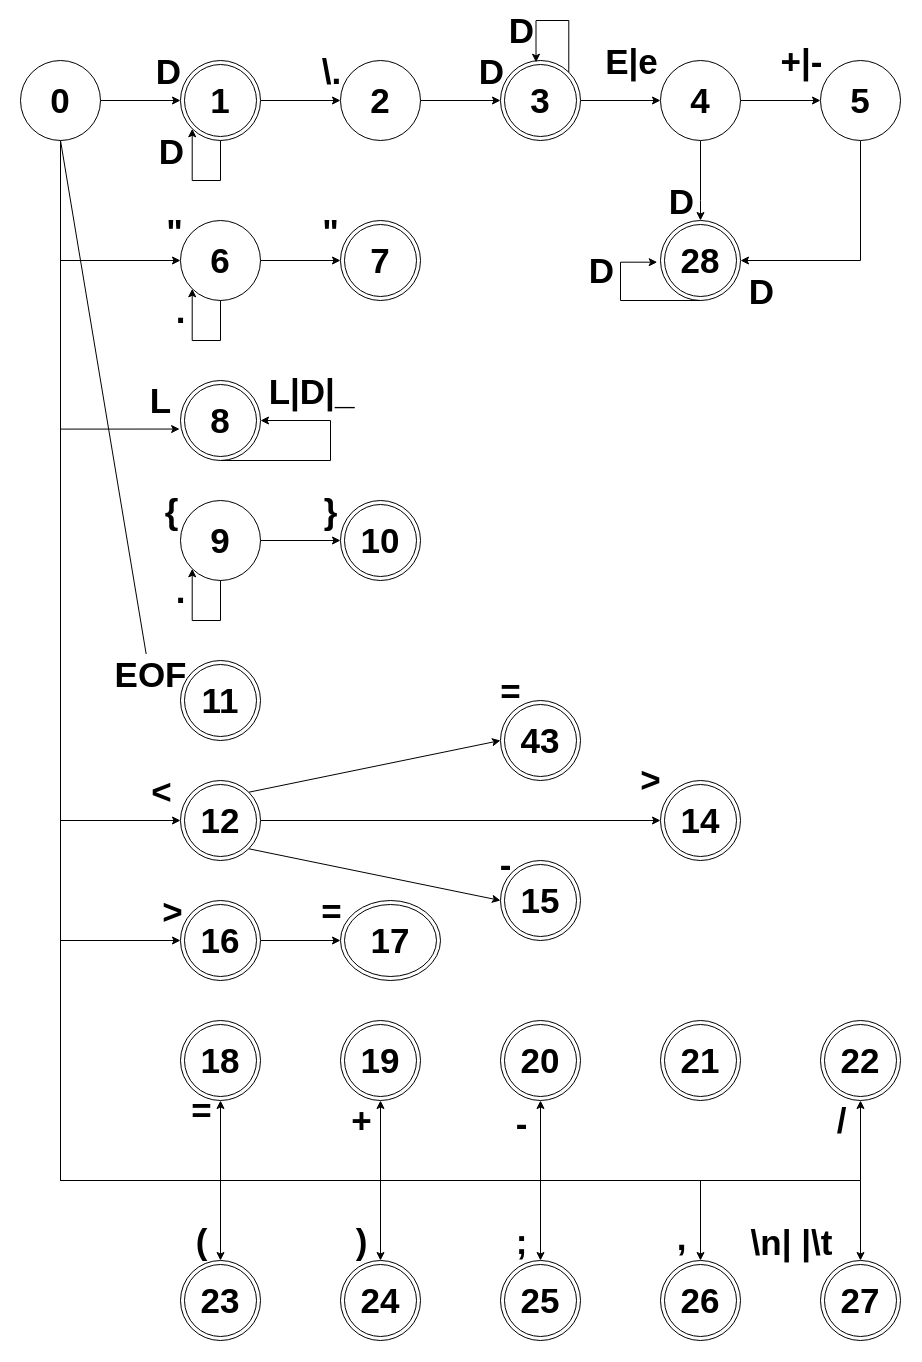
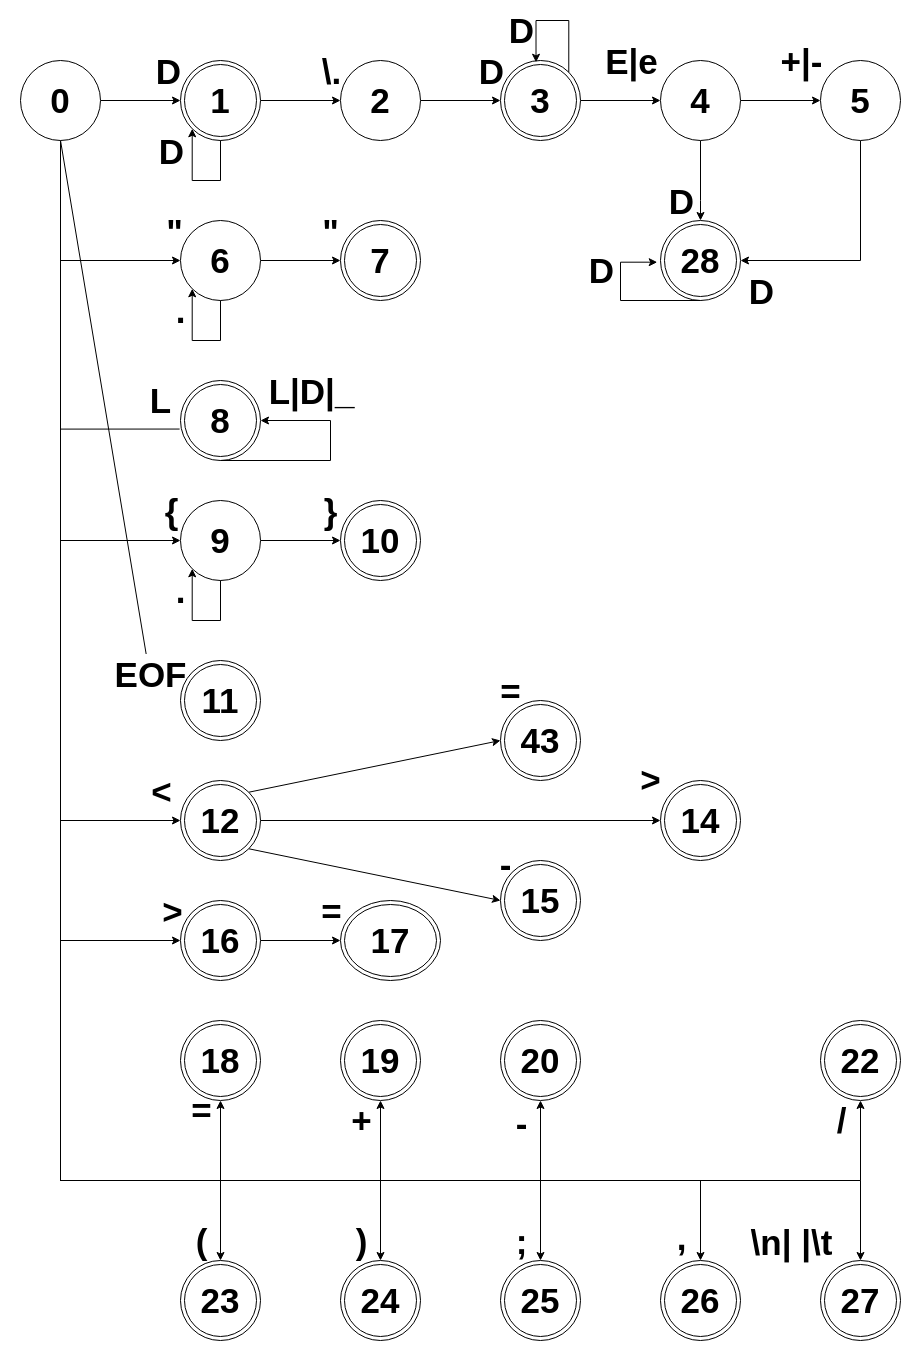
edge "0" -> "8": arrowhead classic -> none
edge "0" -> "9": added
node "21": removed
